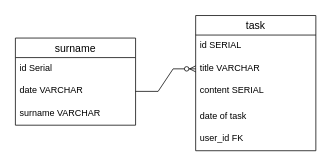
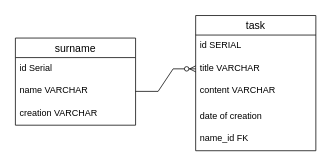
node "date VARCHAR": label "date VARCHAR" -> "name VARCHAR"
node "content SERIAL": label "content SERIAL" -> "content VARCHAR"
node "surname VARCHAR": label "surname VARCHAR" -> "creation VARCHAR"
node "date of task": label "date of task" -> "date of creation"
node "user_id FK": label "user_id FK" -> "name_id FK"
